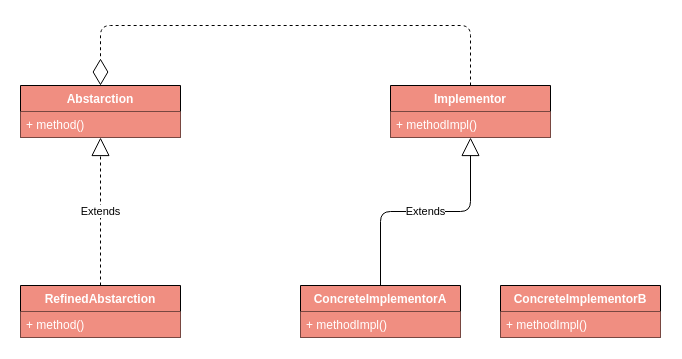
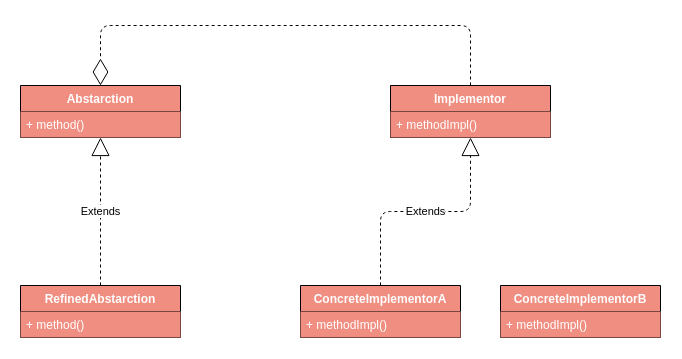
edge "ConcreteImplementorA" -> "Implementor": style solid -> dashed
